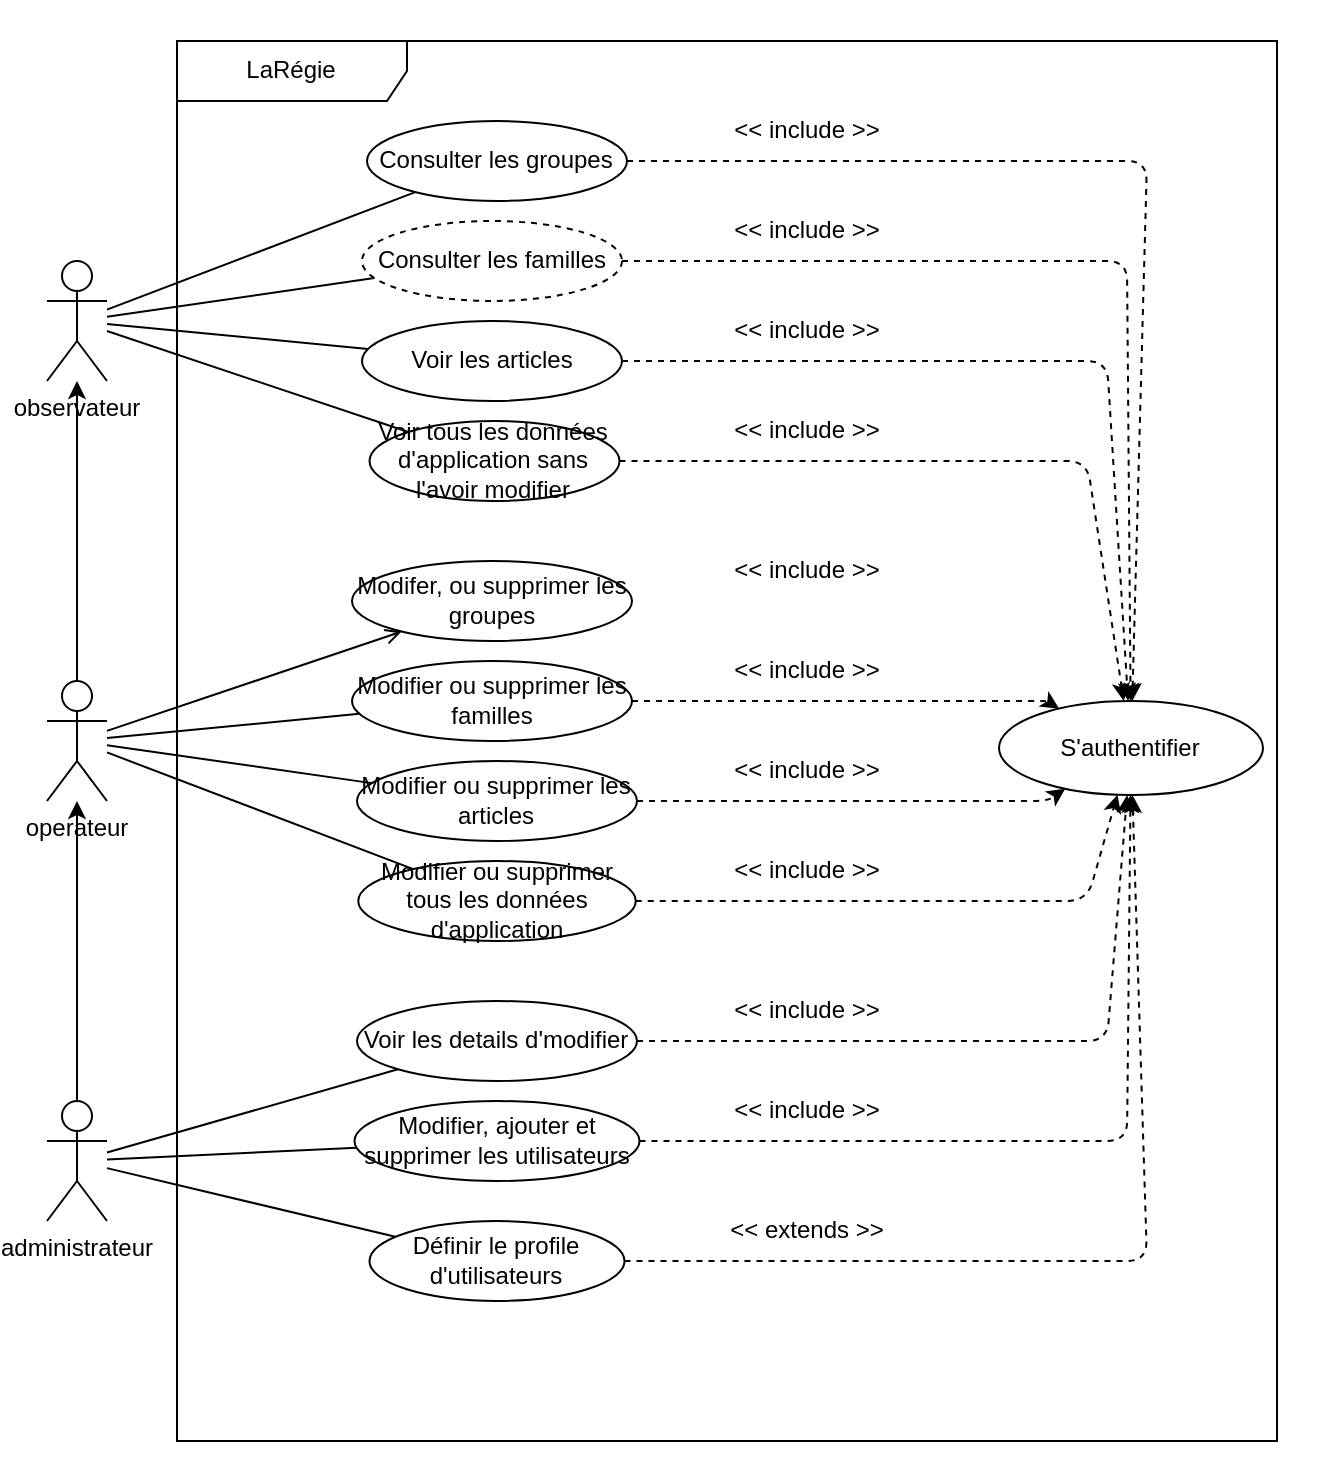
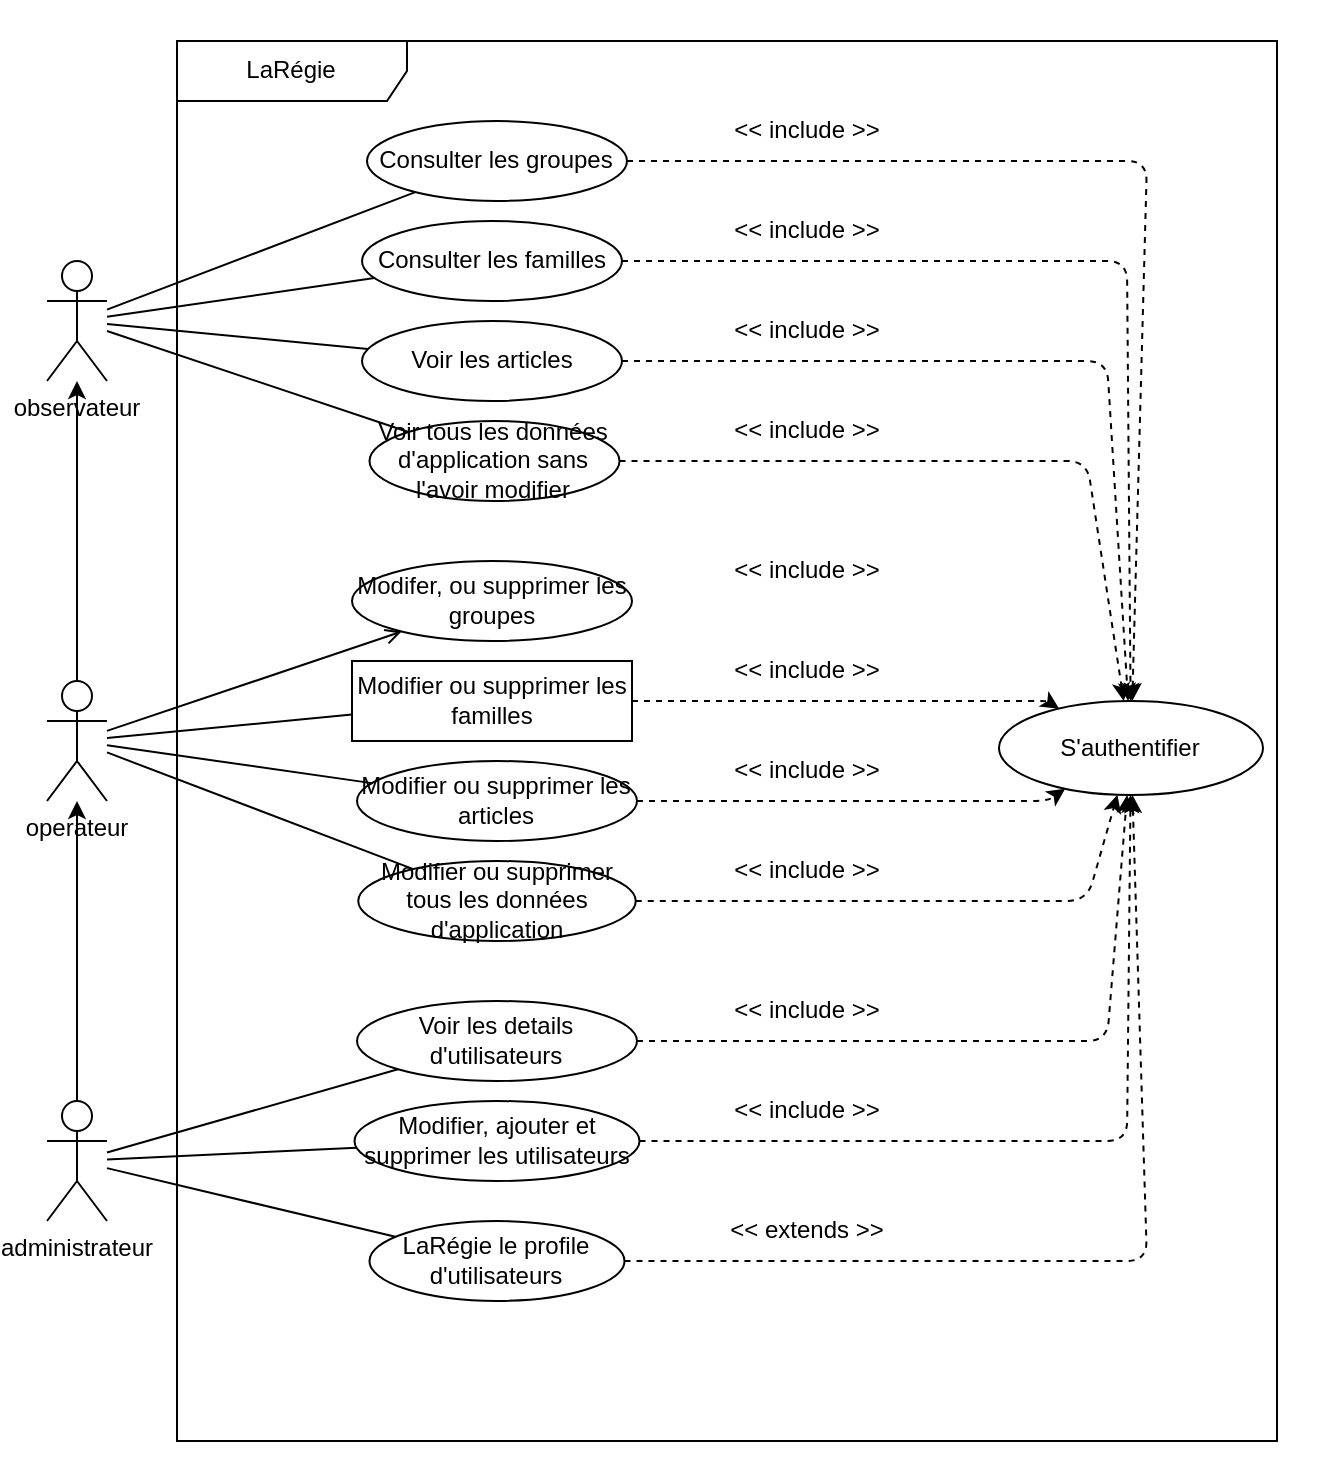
node "Consulter les familles": style dashed -> solid
node "Modifier ou supprimer les familles": shape ellipse -> rectangle
node "Voir les details d'modifier": label "Voir les details d'modifier" -> "Voir les details d'utilisateurs"
node "Définir le profile d'utilisateurs": label "Définir le profile d'utilisateurs" -> "LaRégie le profile d'utilisateurs"
